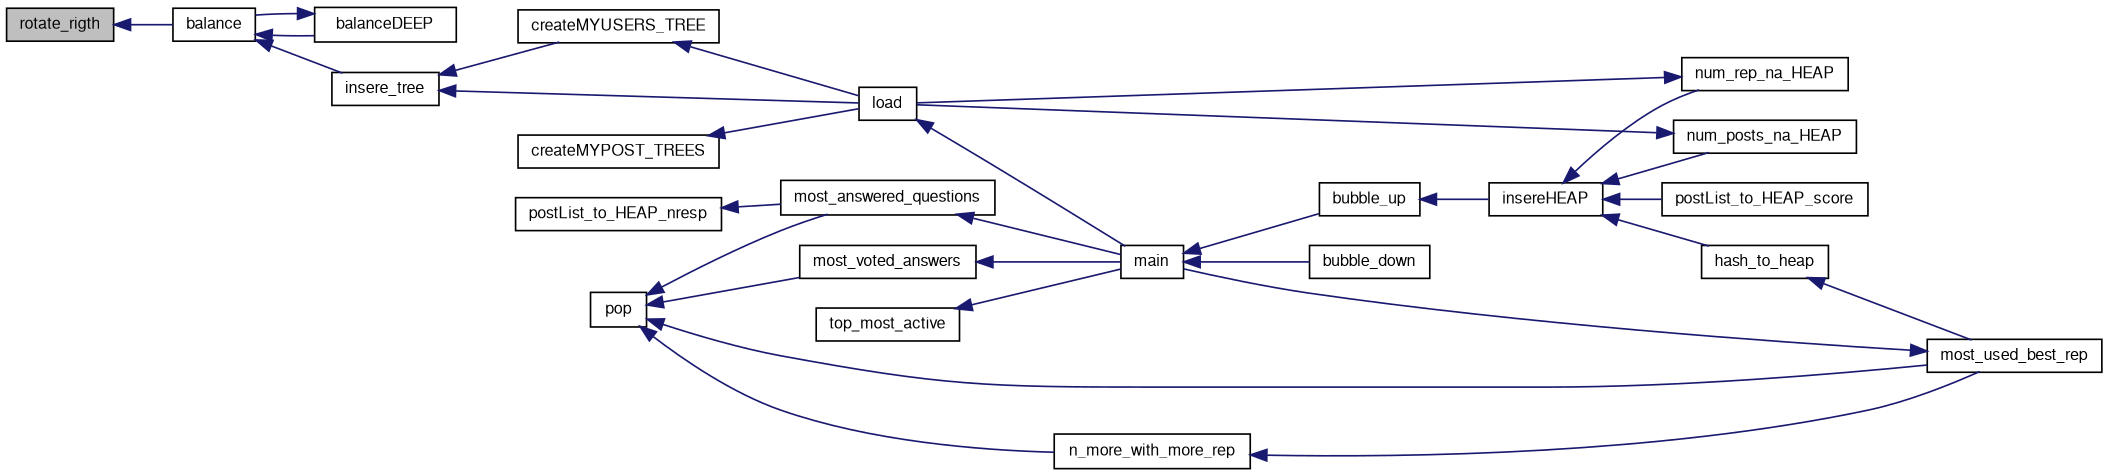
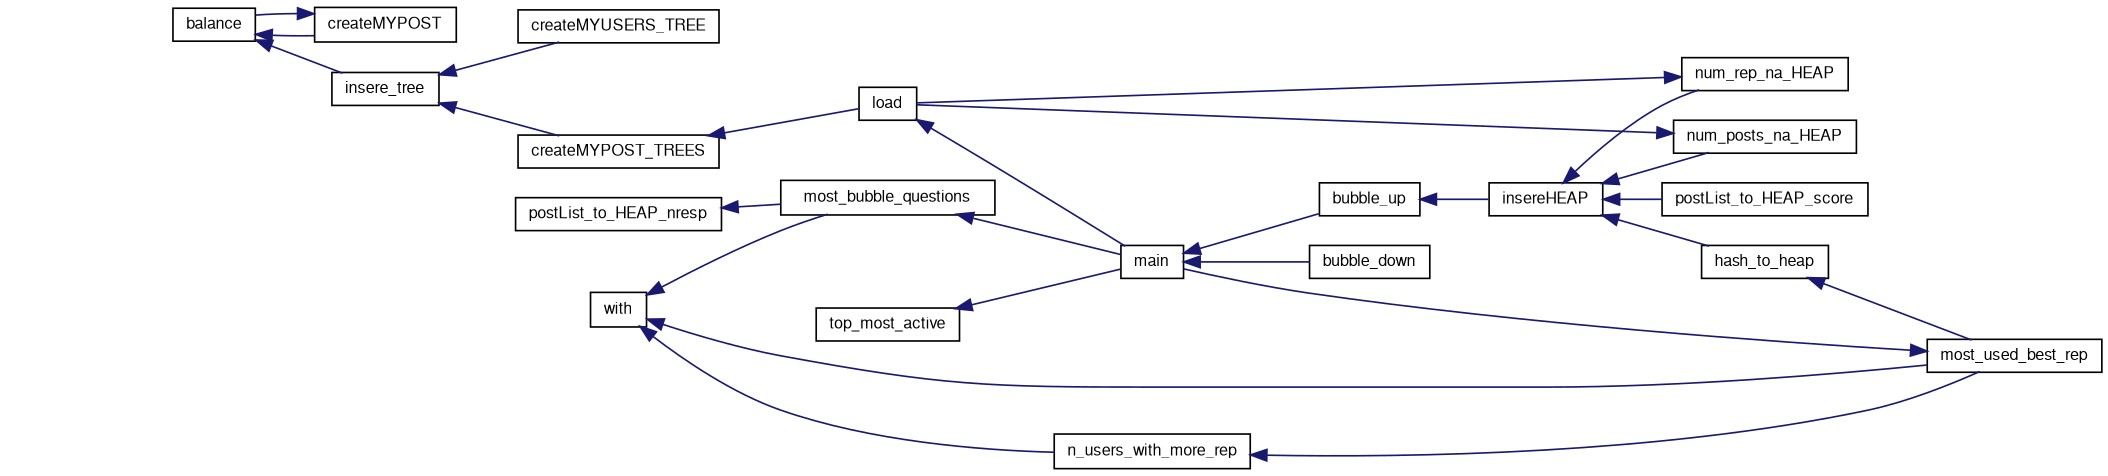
node "rotate_rigth": removed
node "balanceDEEP": label "balanceDEEP" -> "createMYPOST"
edge "load" -> "createMYUSERS_TREE": removed
edge "load" -> "insere_tree": now "createMYPOST_TREES" -> "insere_tree"
node "most_answered_questions": label "most_answered_questions" -> "most_bubble_questions"
node "most_voted_answers": removed
node "pop": label "pop" -> "with"
node "n_more_with_more_rep": label "n_more_with_more_rep" -> "n_users_with_more_rep"
